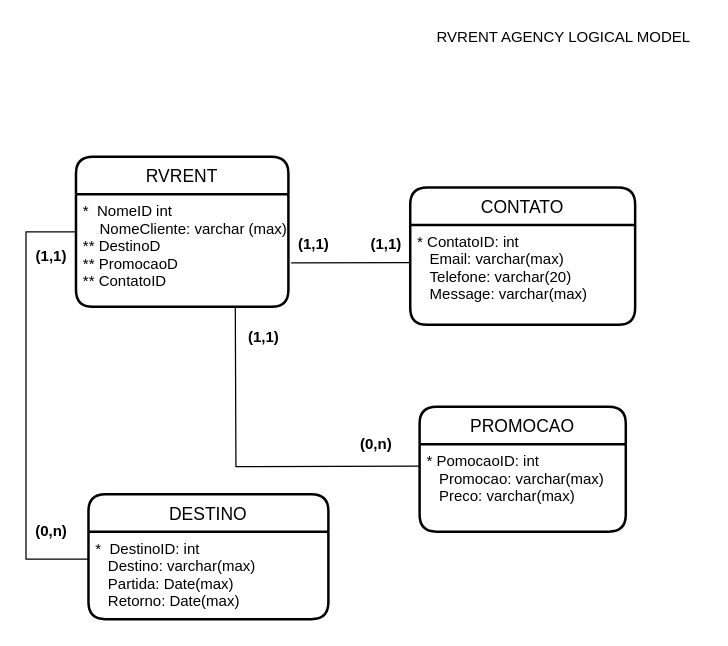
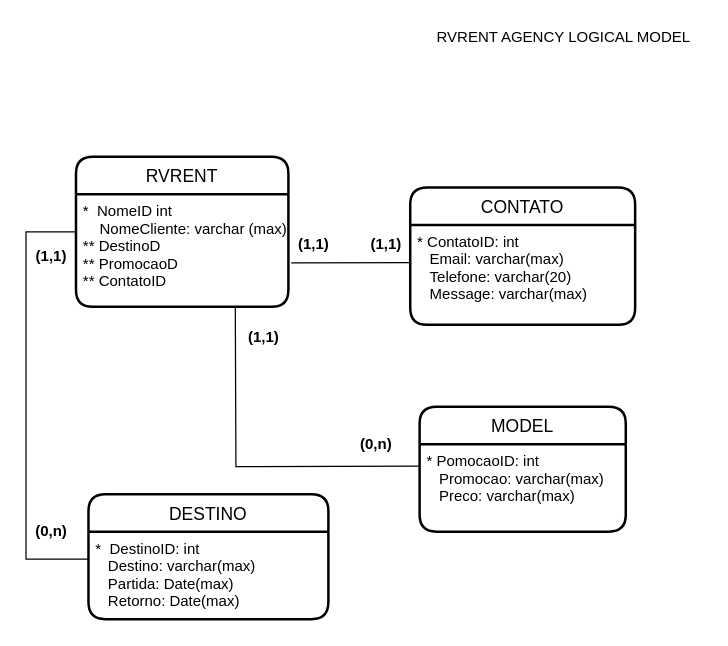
node "PROMOCAO": label "PROMOCAO" -> "MODEL"
